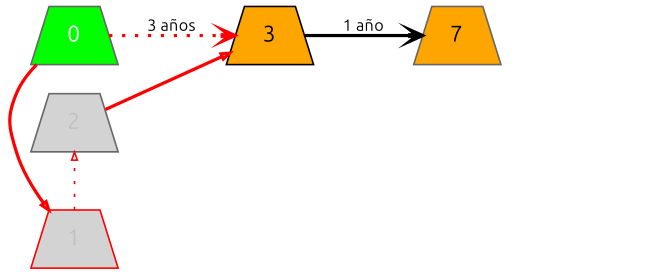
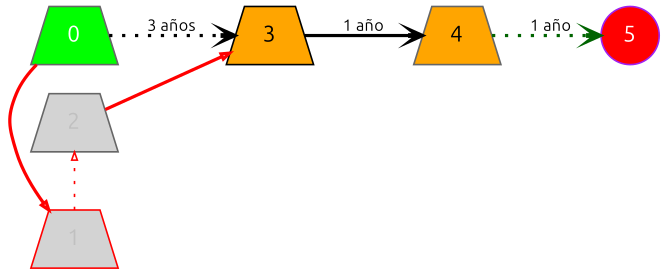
edge "0" -> "3": color red -> black
node "7": label "7" -> "4"
node "5": added
